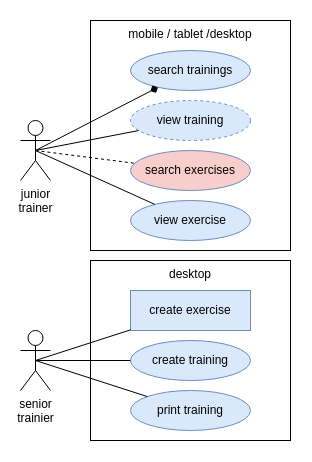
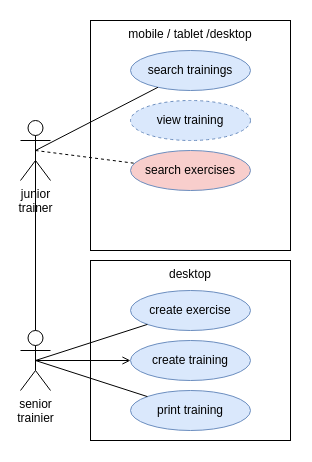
edge "junior trainer" -> "search trainings": arrowhead diamond -> none
edge "view training" -- "junior trainer": now "senior trainier" -- "junior trainer"
edge "junior trainer" -- "view exercise": removed
node "view exercise": removed
node "create exercise": shape rectangle -> ellipse
edge "senior trainier" -- "create training": arrowhead none -> open
